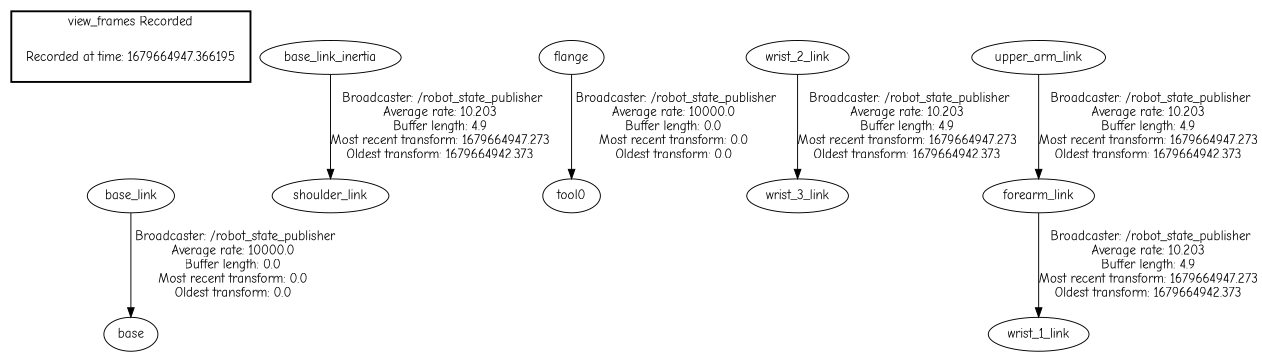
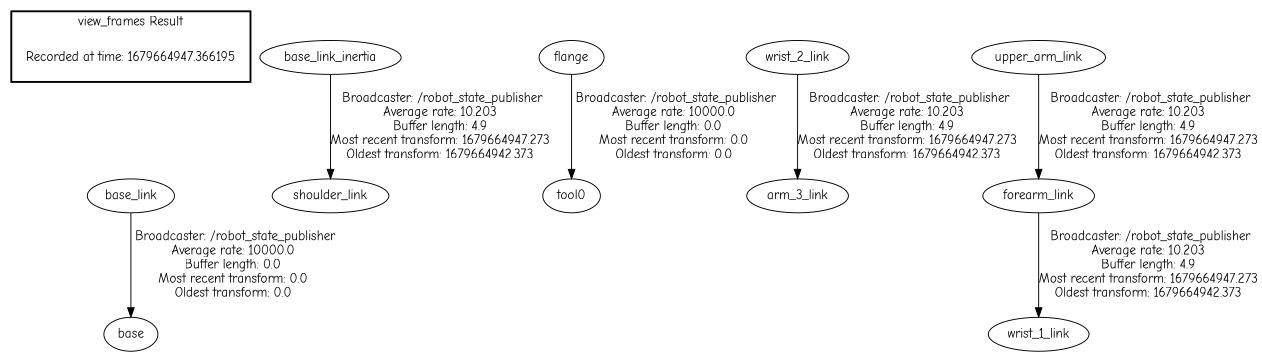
cluster "view_frames Recorded": label "view_frames Recorded" -> "view_frames Result"
node "wrist_3_link": label "wrist_3_link" -> "arm_3_link"
